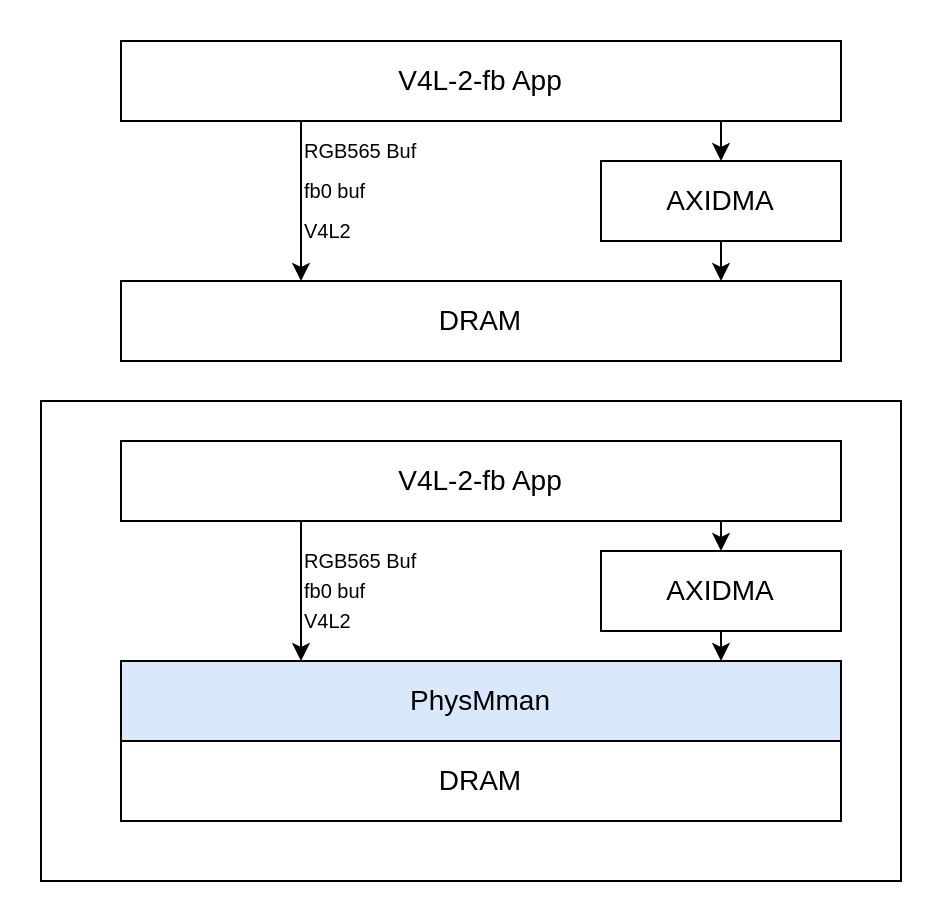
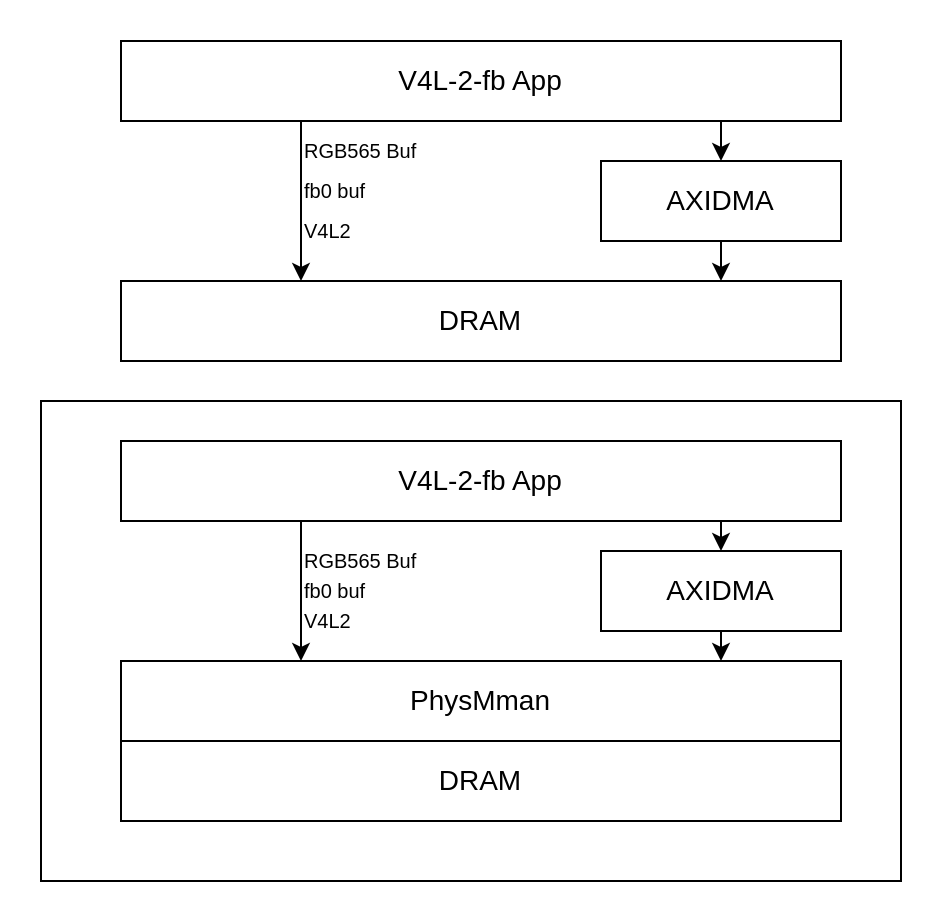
node "PhysMman": fillcolor #dae8fc -> #ffffff
